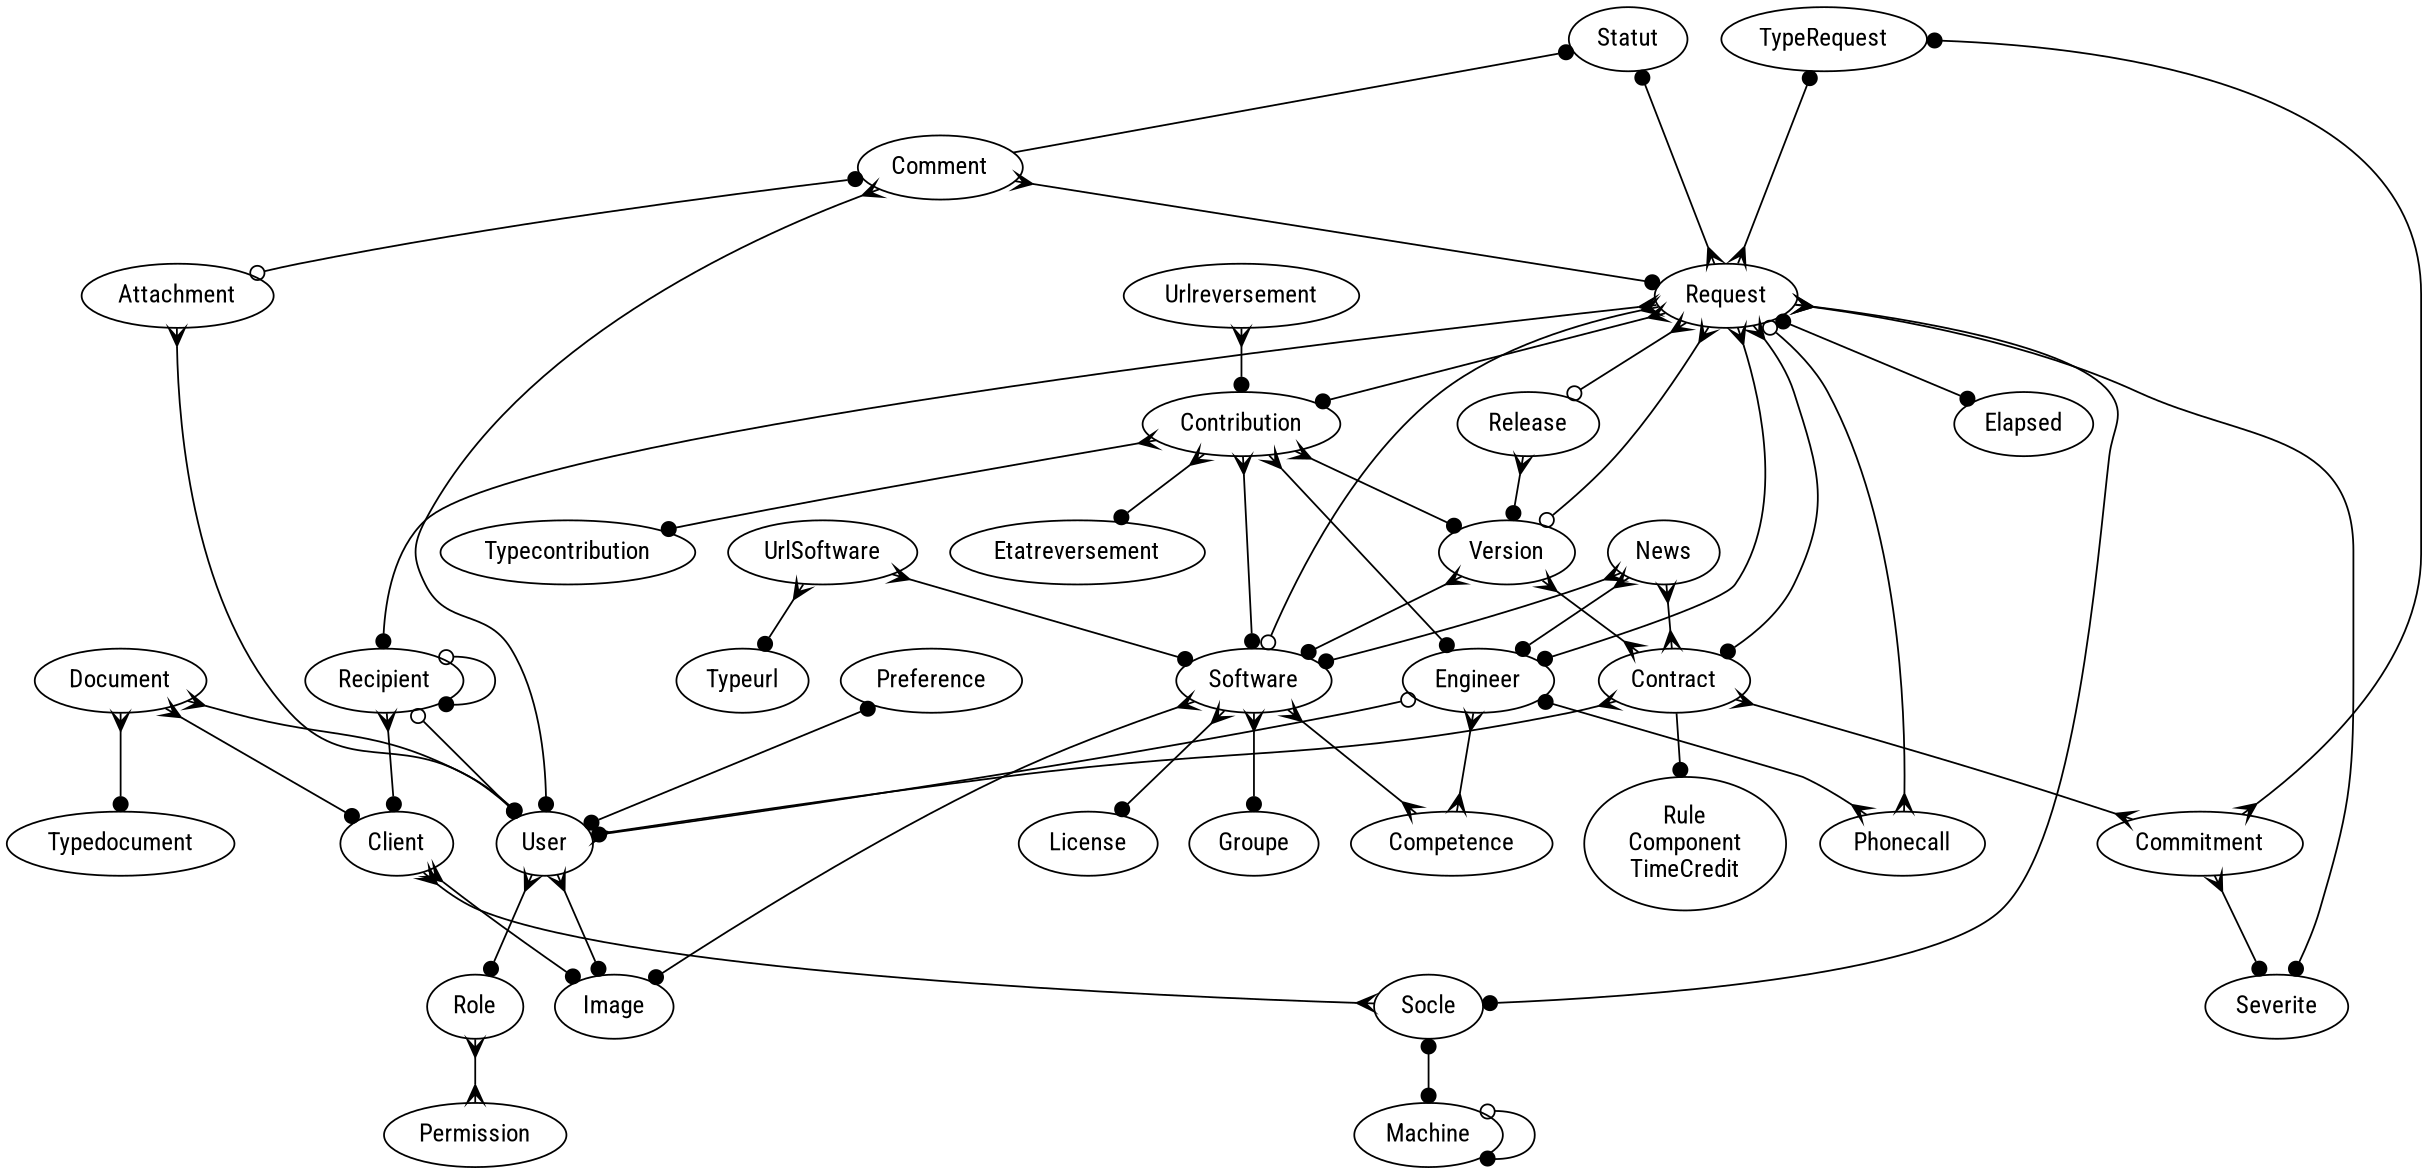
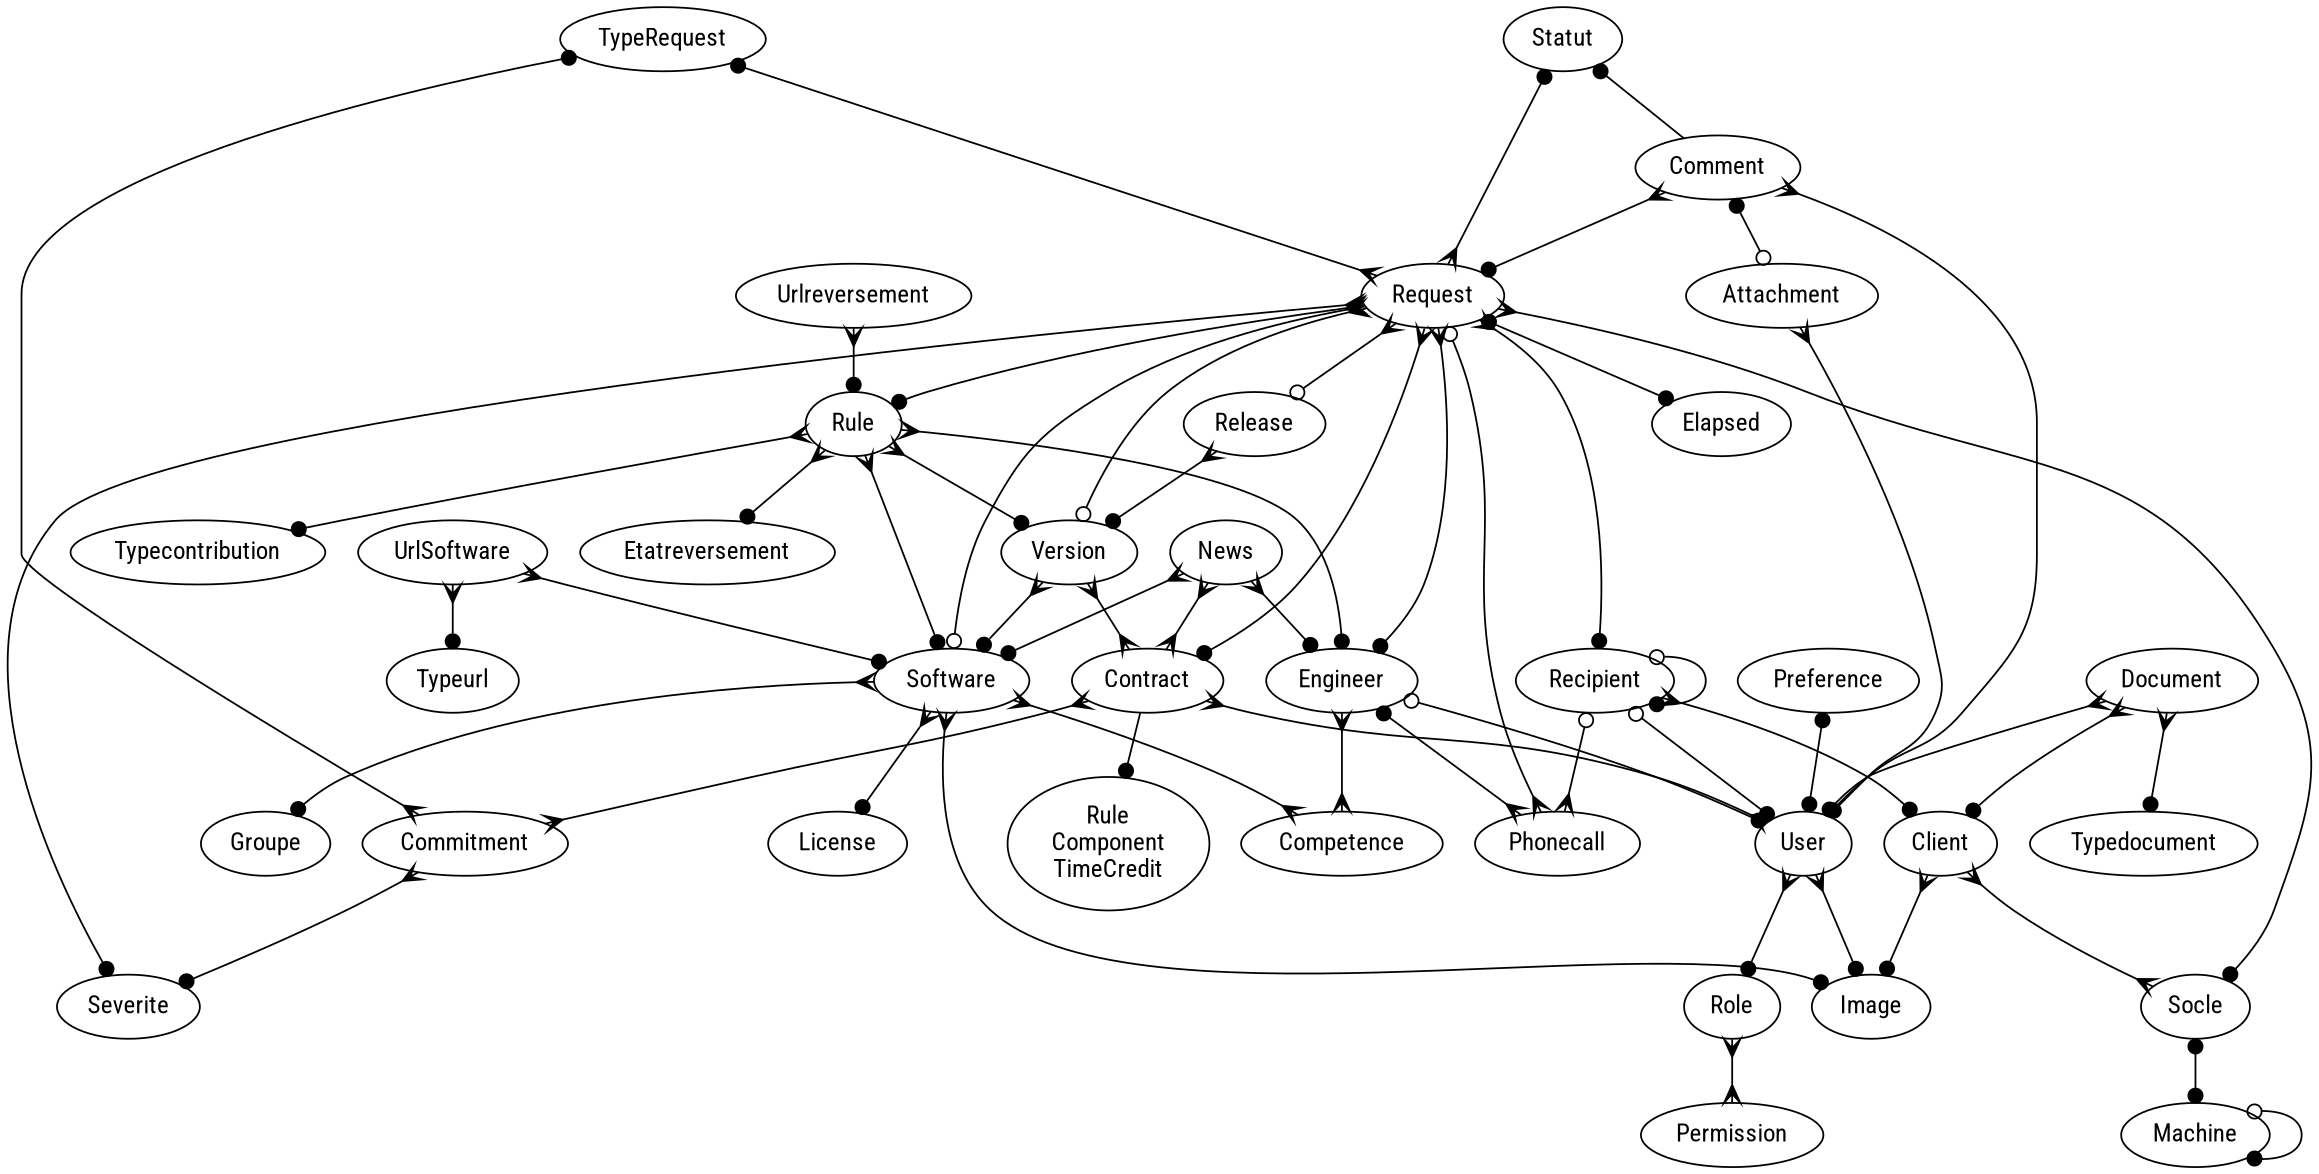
node "Contribution": label "Contribution" -> "Rule"
edge "Recipient" -- "Phonecall": added
